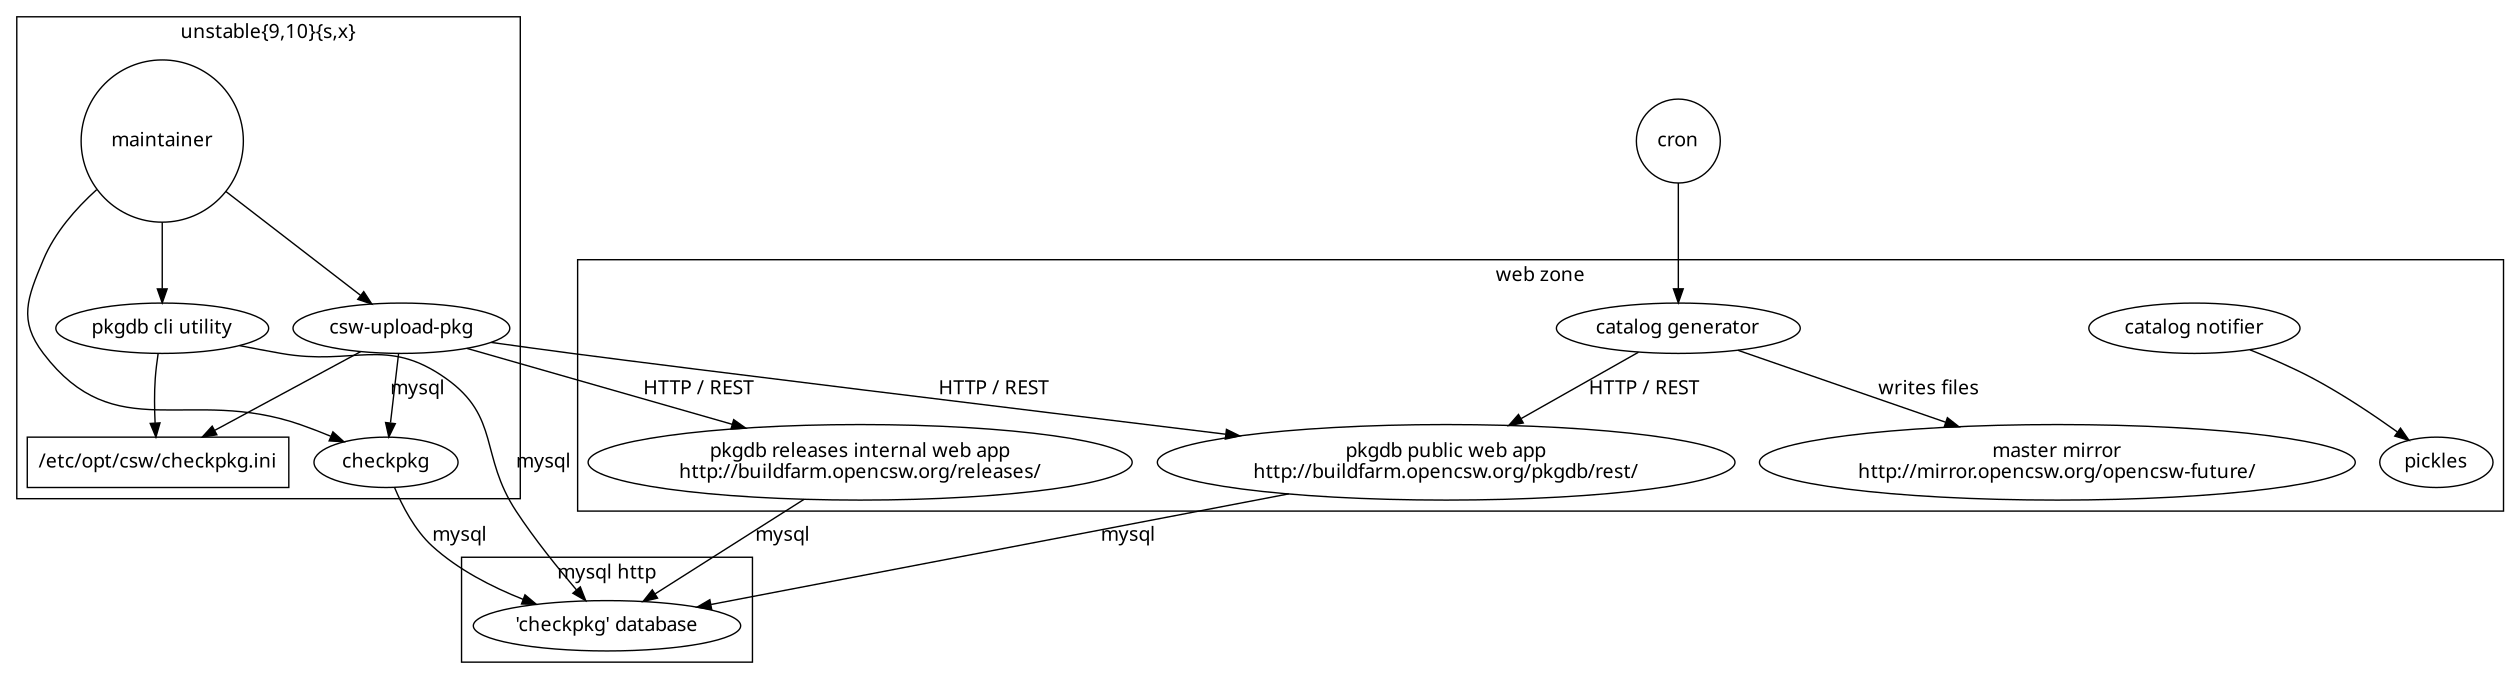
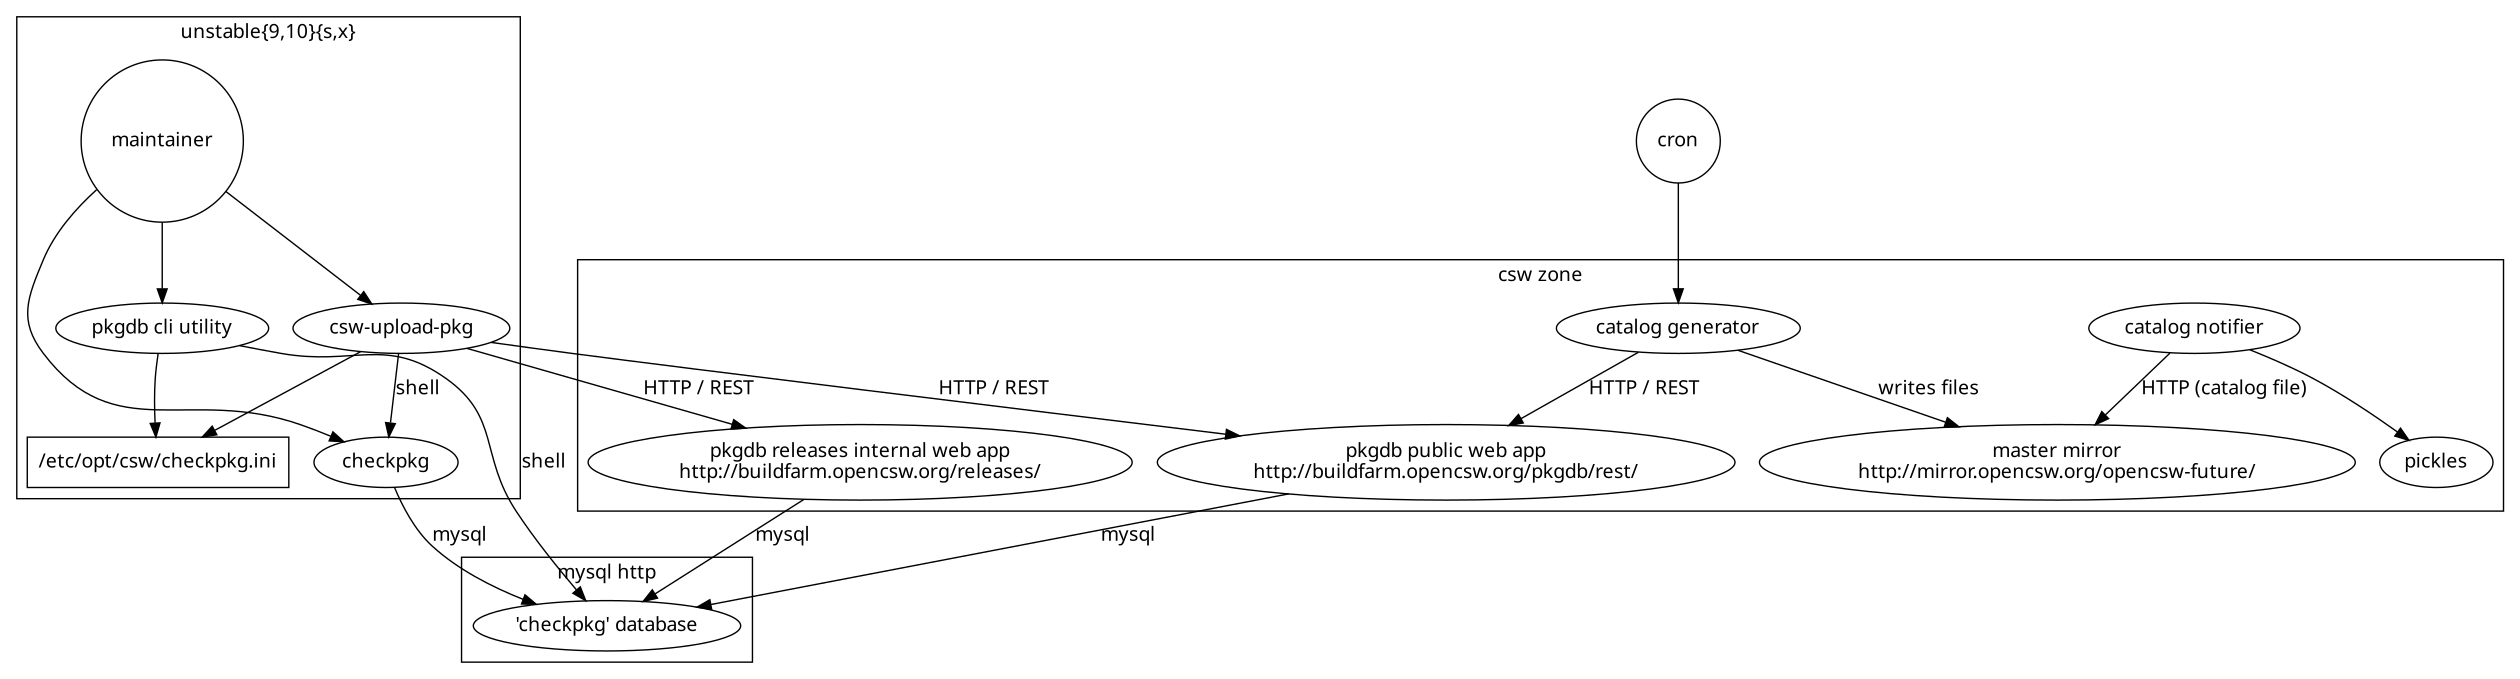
cluster "web zone": label "web zone" -> "csw zone"
edge "catalog notifier" -> "master mirror http://mirror.opencsw.org/opencsw-future/": added, label "HTTP (catalog file)"
edge "csw-upload-pkg" -> "checkpkg": label "mysql" -> "shell"
edge "pkgdb cli utility" -> "'checkpkg' database": label "mysql" -> "shell"
